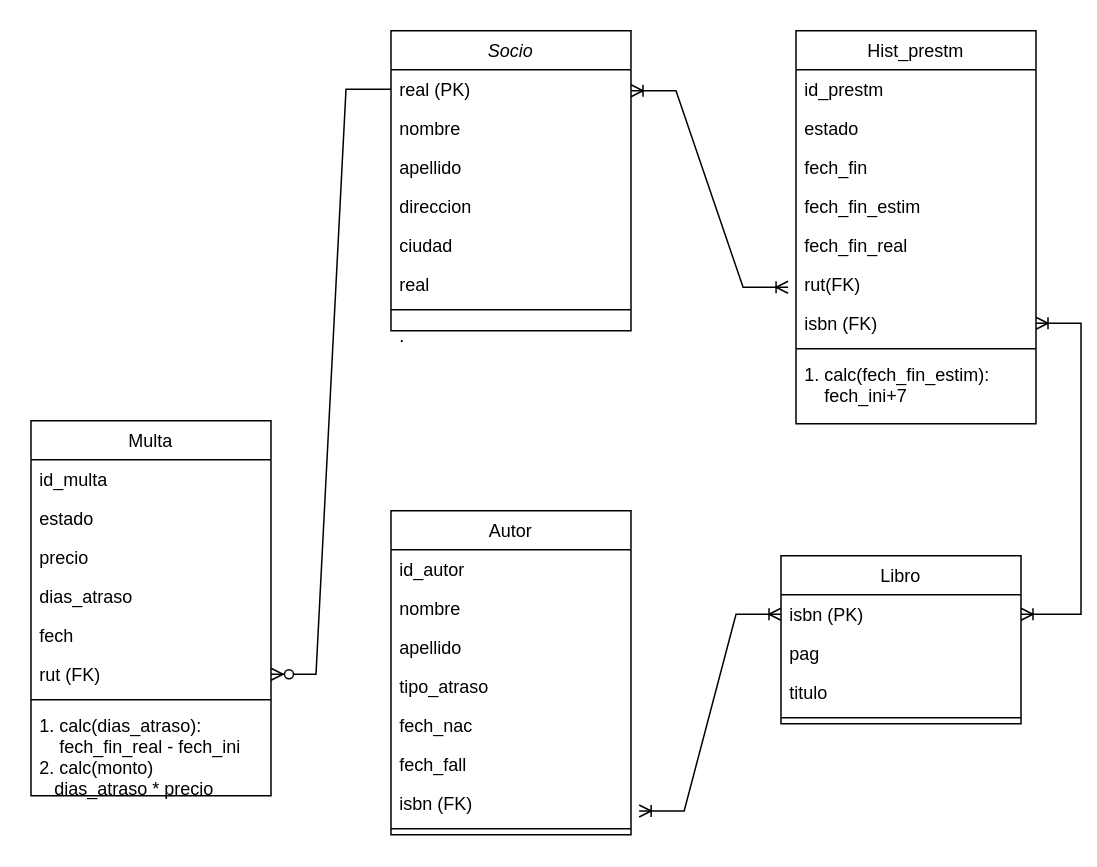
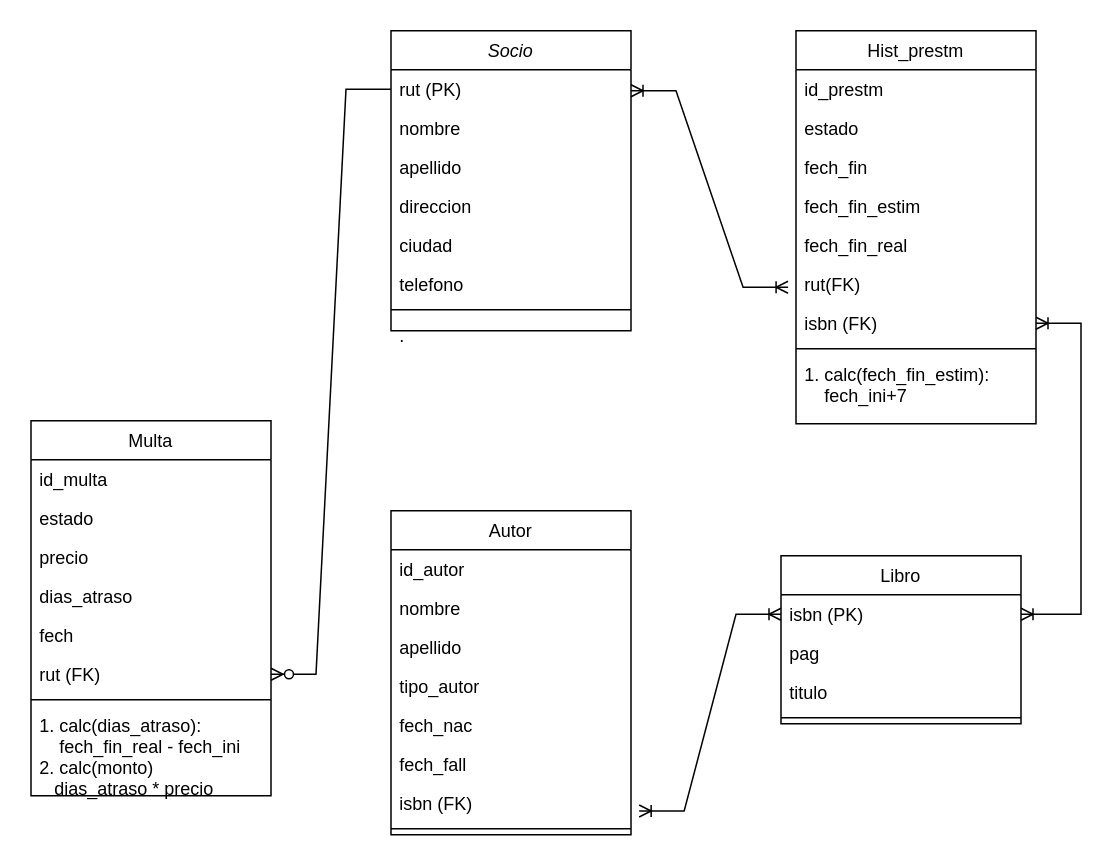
node "real (PK)": label "real (PK)" -> "rut (PK)"
node "real": label "real" -> "telefono"
node "tipo_atraso": label "tipo_atraso" -> "tipo_autor"
